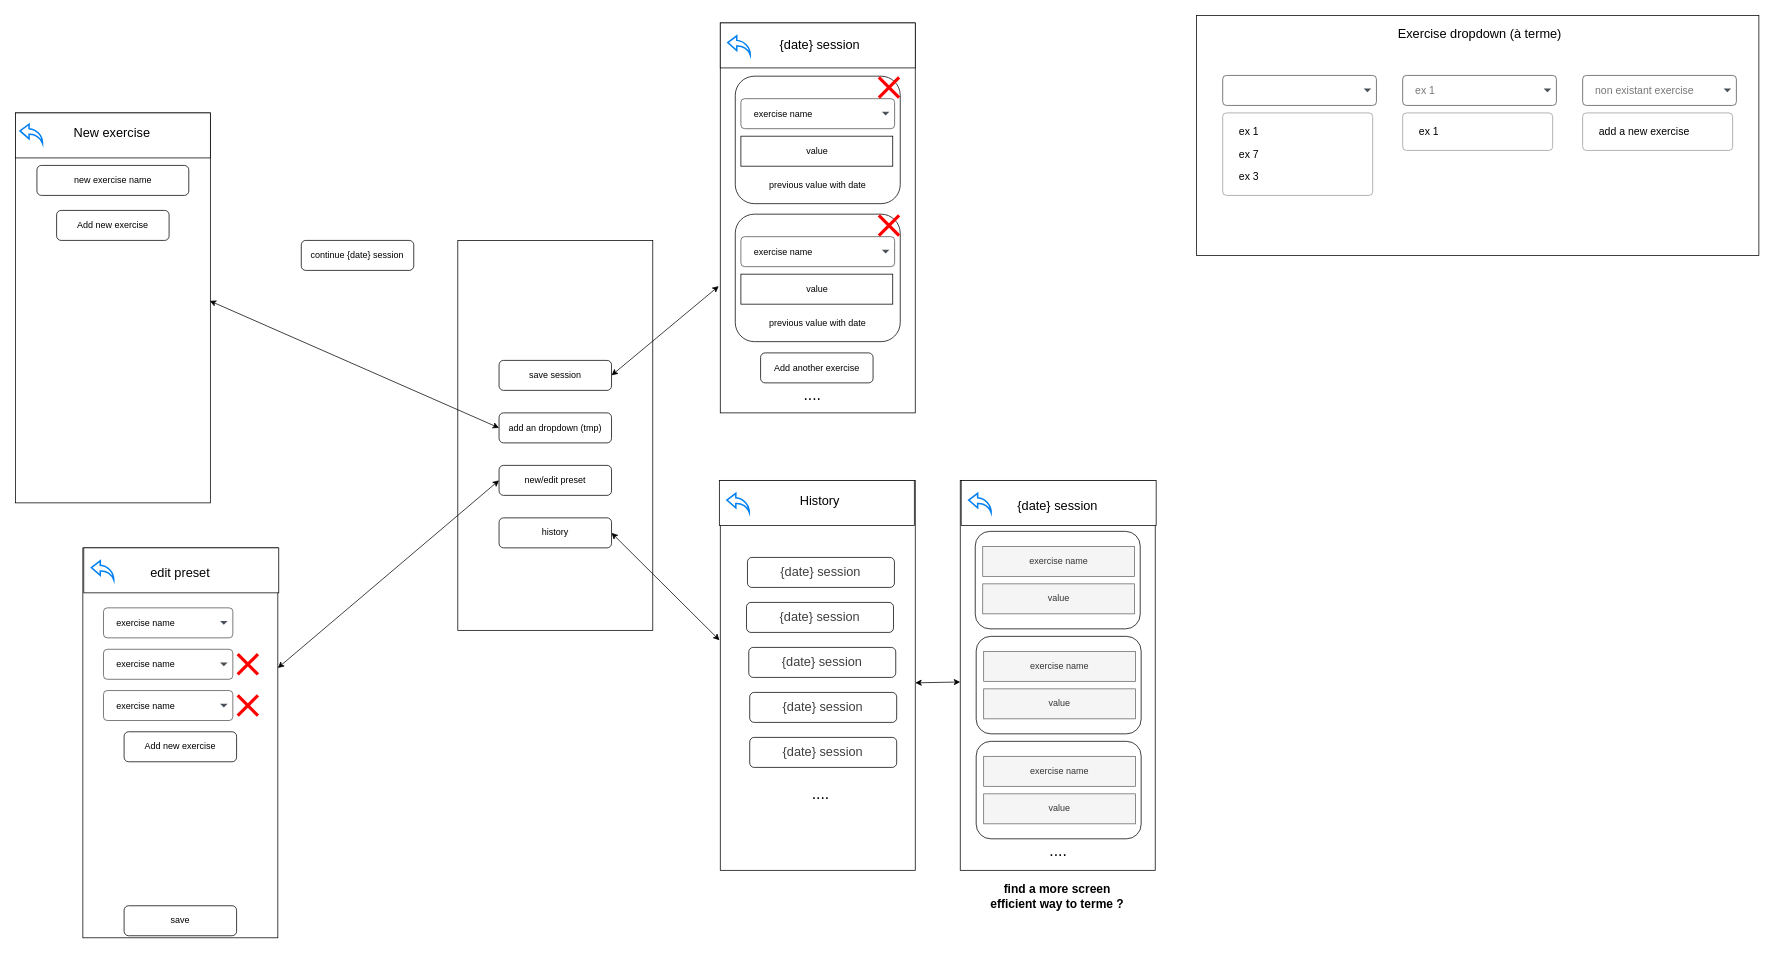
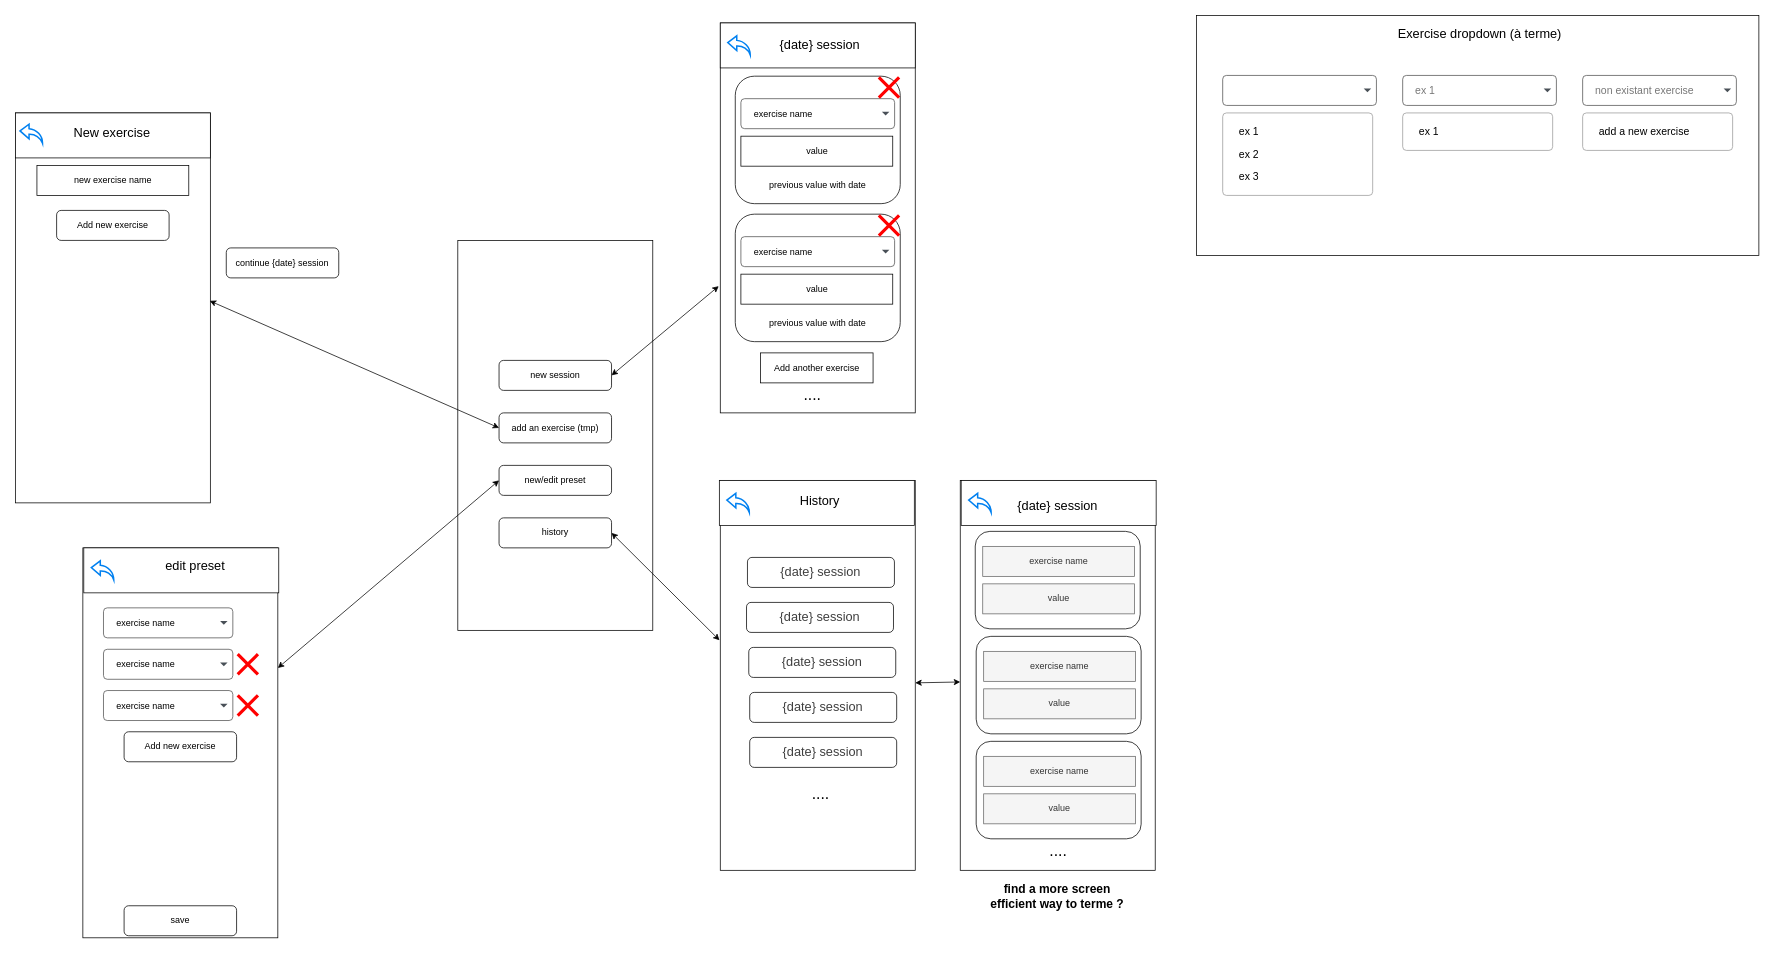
node "ex 7": label "ex 7" -> "ex 2"
node "new exercise name": shape rounded rectangle -> rectangle
node "continue {date} session": moved (358, 255) -> (283, 263)
node "Add another exercise": shape rounded rectangle -> rectangle
node "save session": label "save session" -> "new session"
node "add an dropdown (tmp)": label "add an dropdown (tmp)" -> "add an exercise (tmp)"
node "edit preset": moved (180, 574) -> (195, 567)
